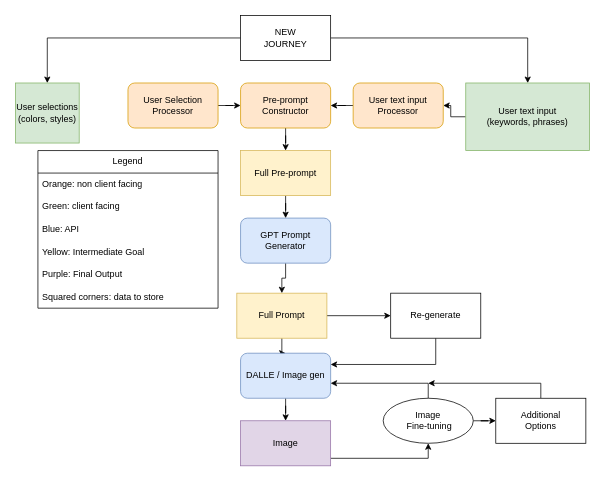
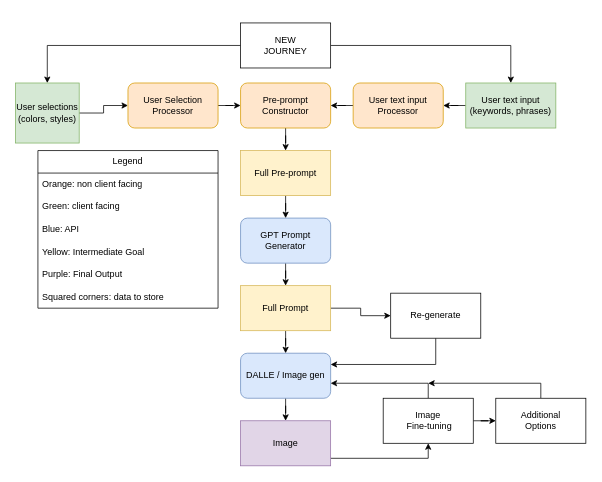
node "NEW JOURNEY": moved (285, 38) -> (285, 45)
edge "User selections (colors, styles)" -> "User Selection Processor": added
node "User text input (keywords, phrases)": size 124x68 -> 90x45
node "Full Prompt": moved (282, 315) -> (285, 308)
node "Image Fine-tuning": shape ellipse -> rectangle
